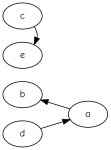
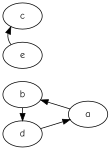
edge "c" -> "e": reversed
edge "b" -> "d": added
